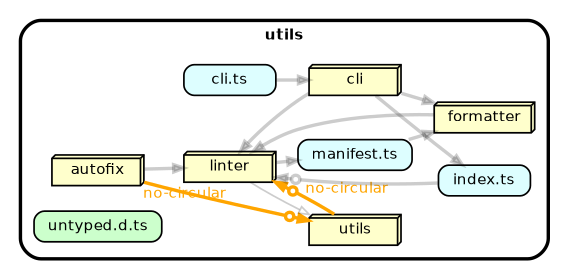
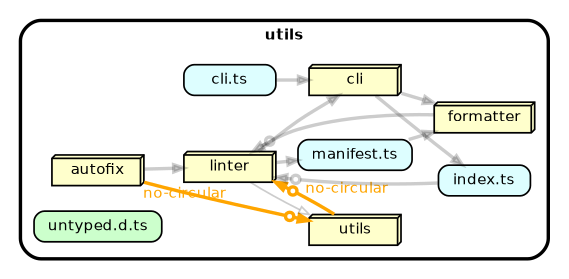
edge "cli" -> "linter": reversed
edge "formatter" -> "linter": arrowhead normal -> normalnoneodot
